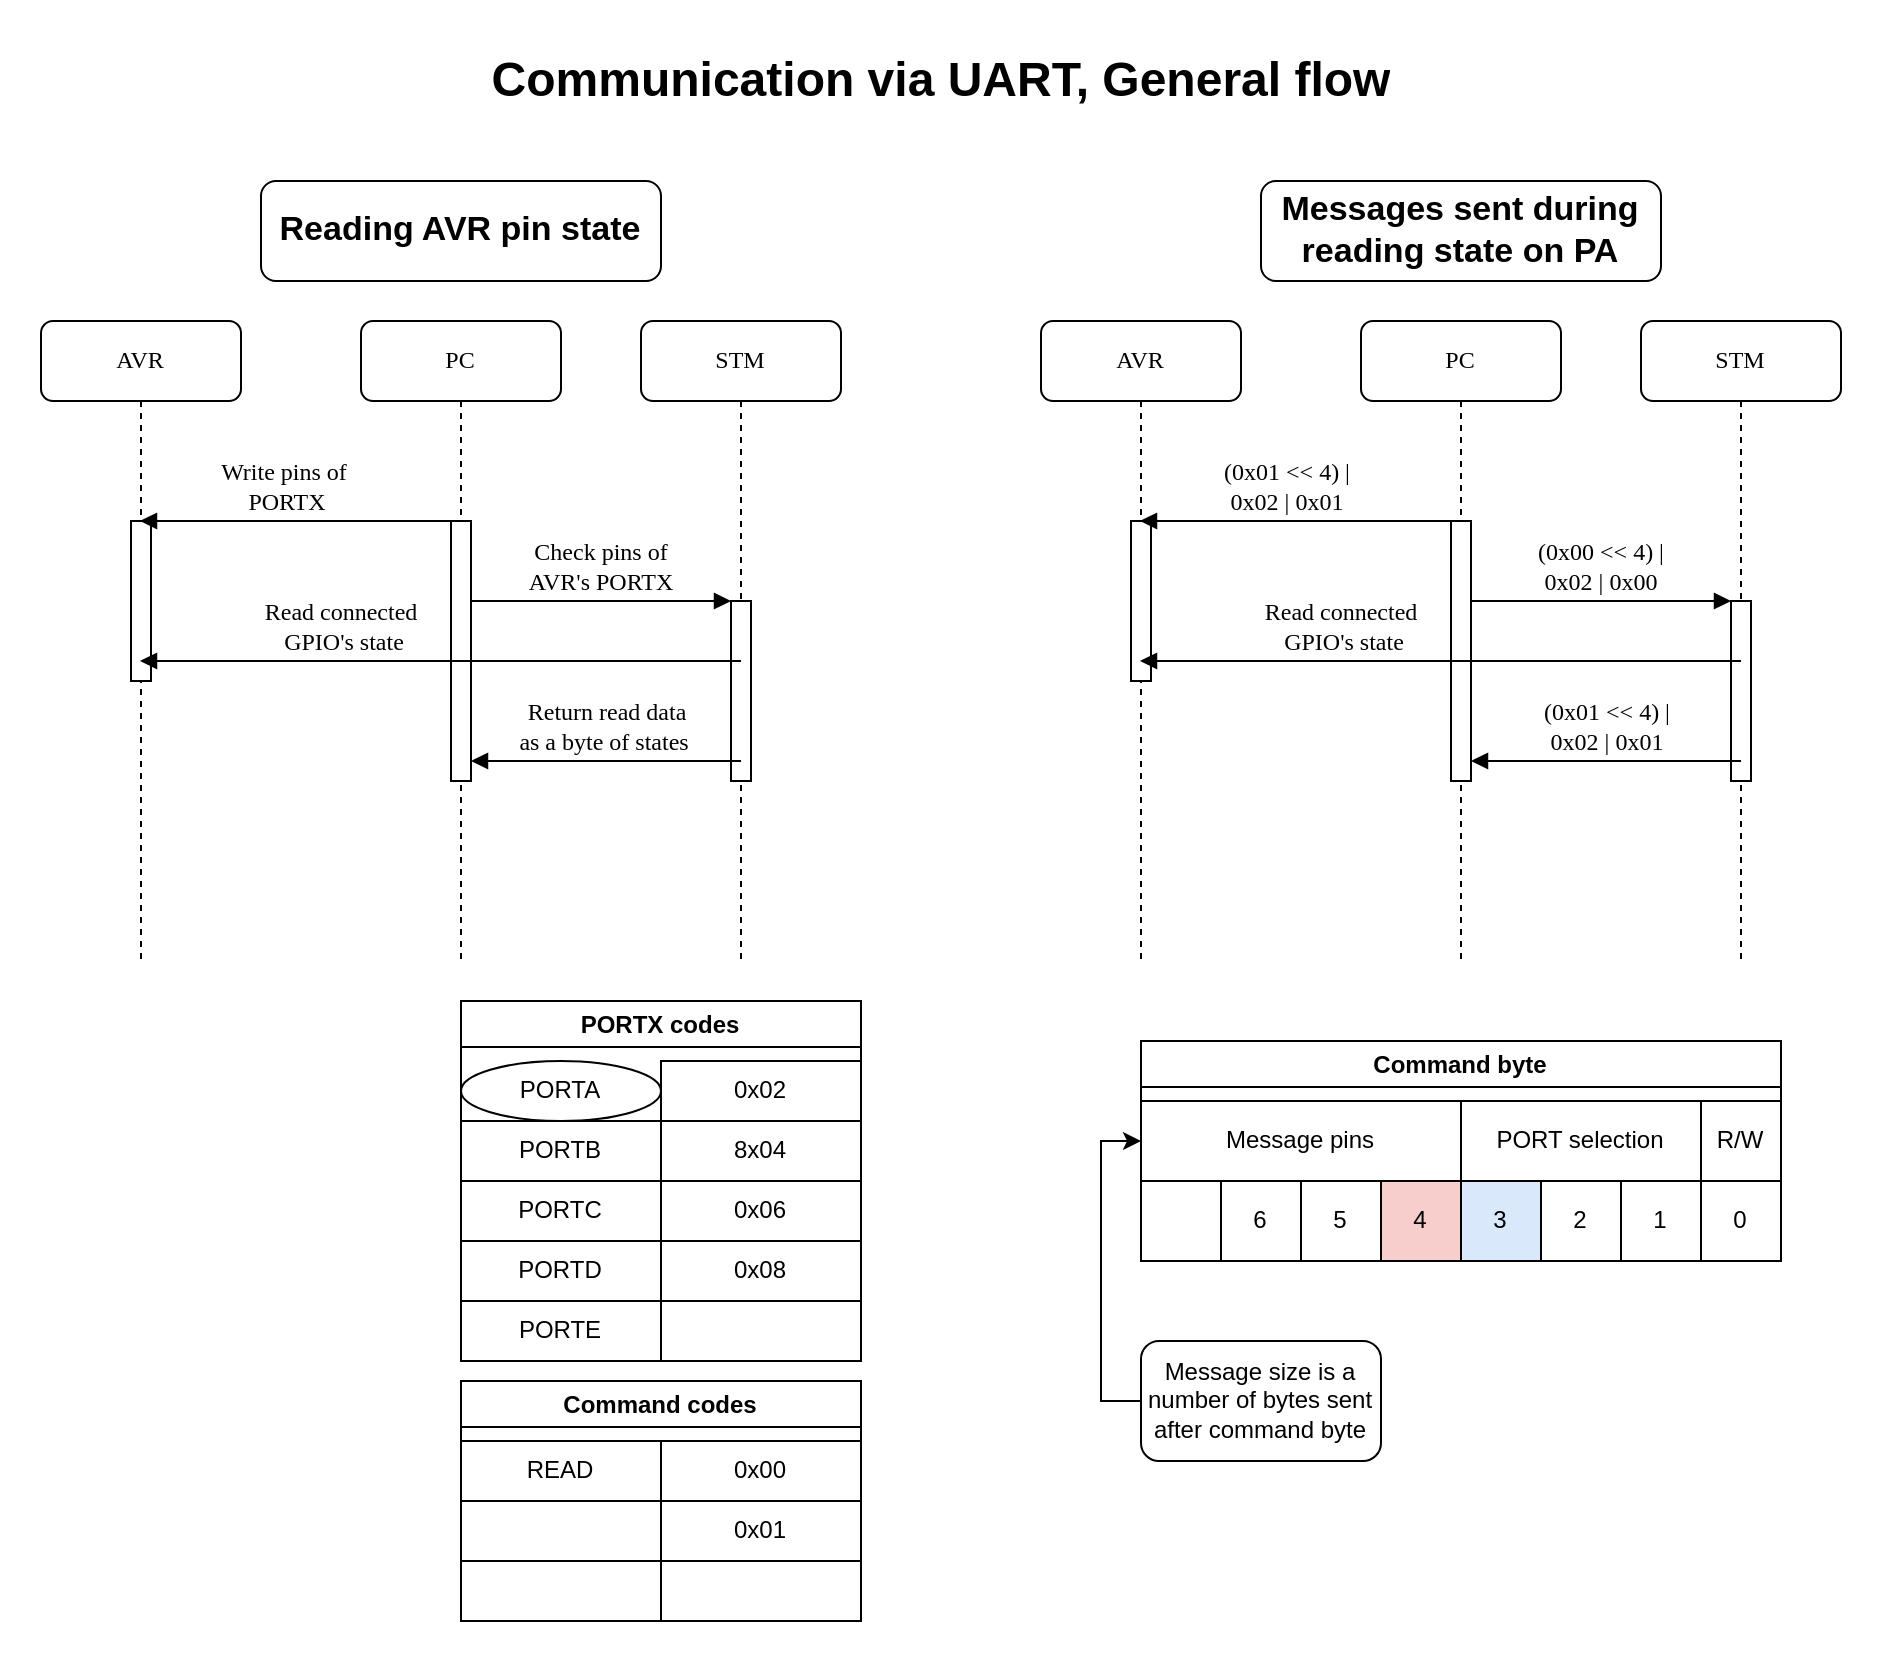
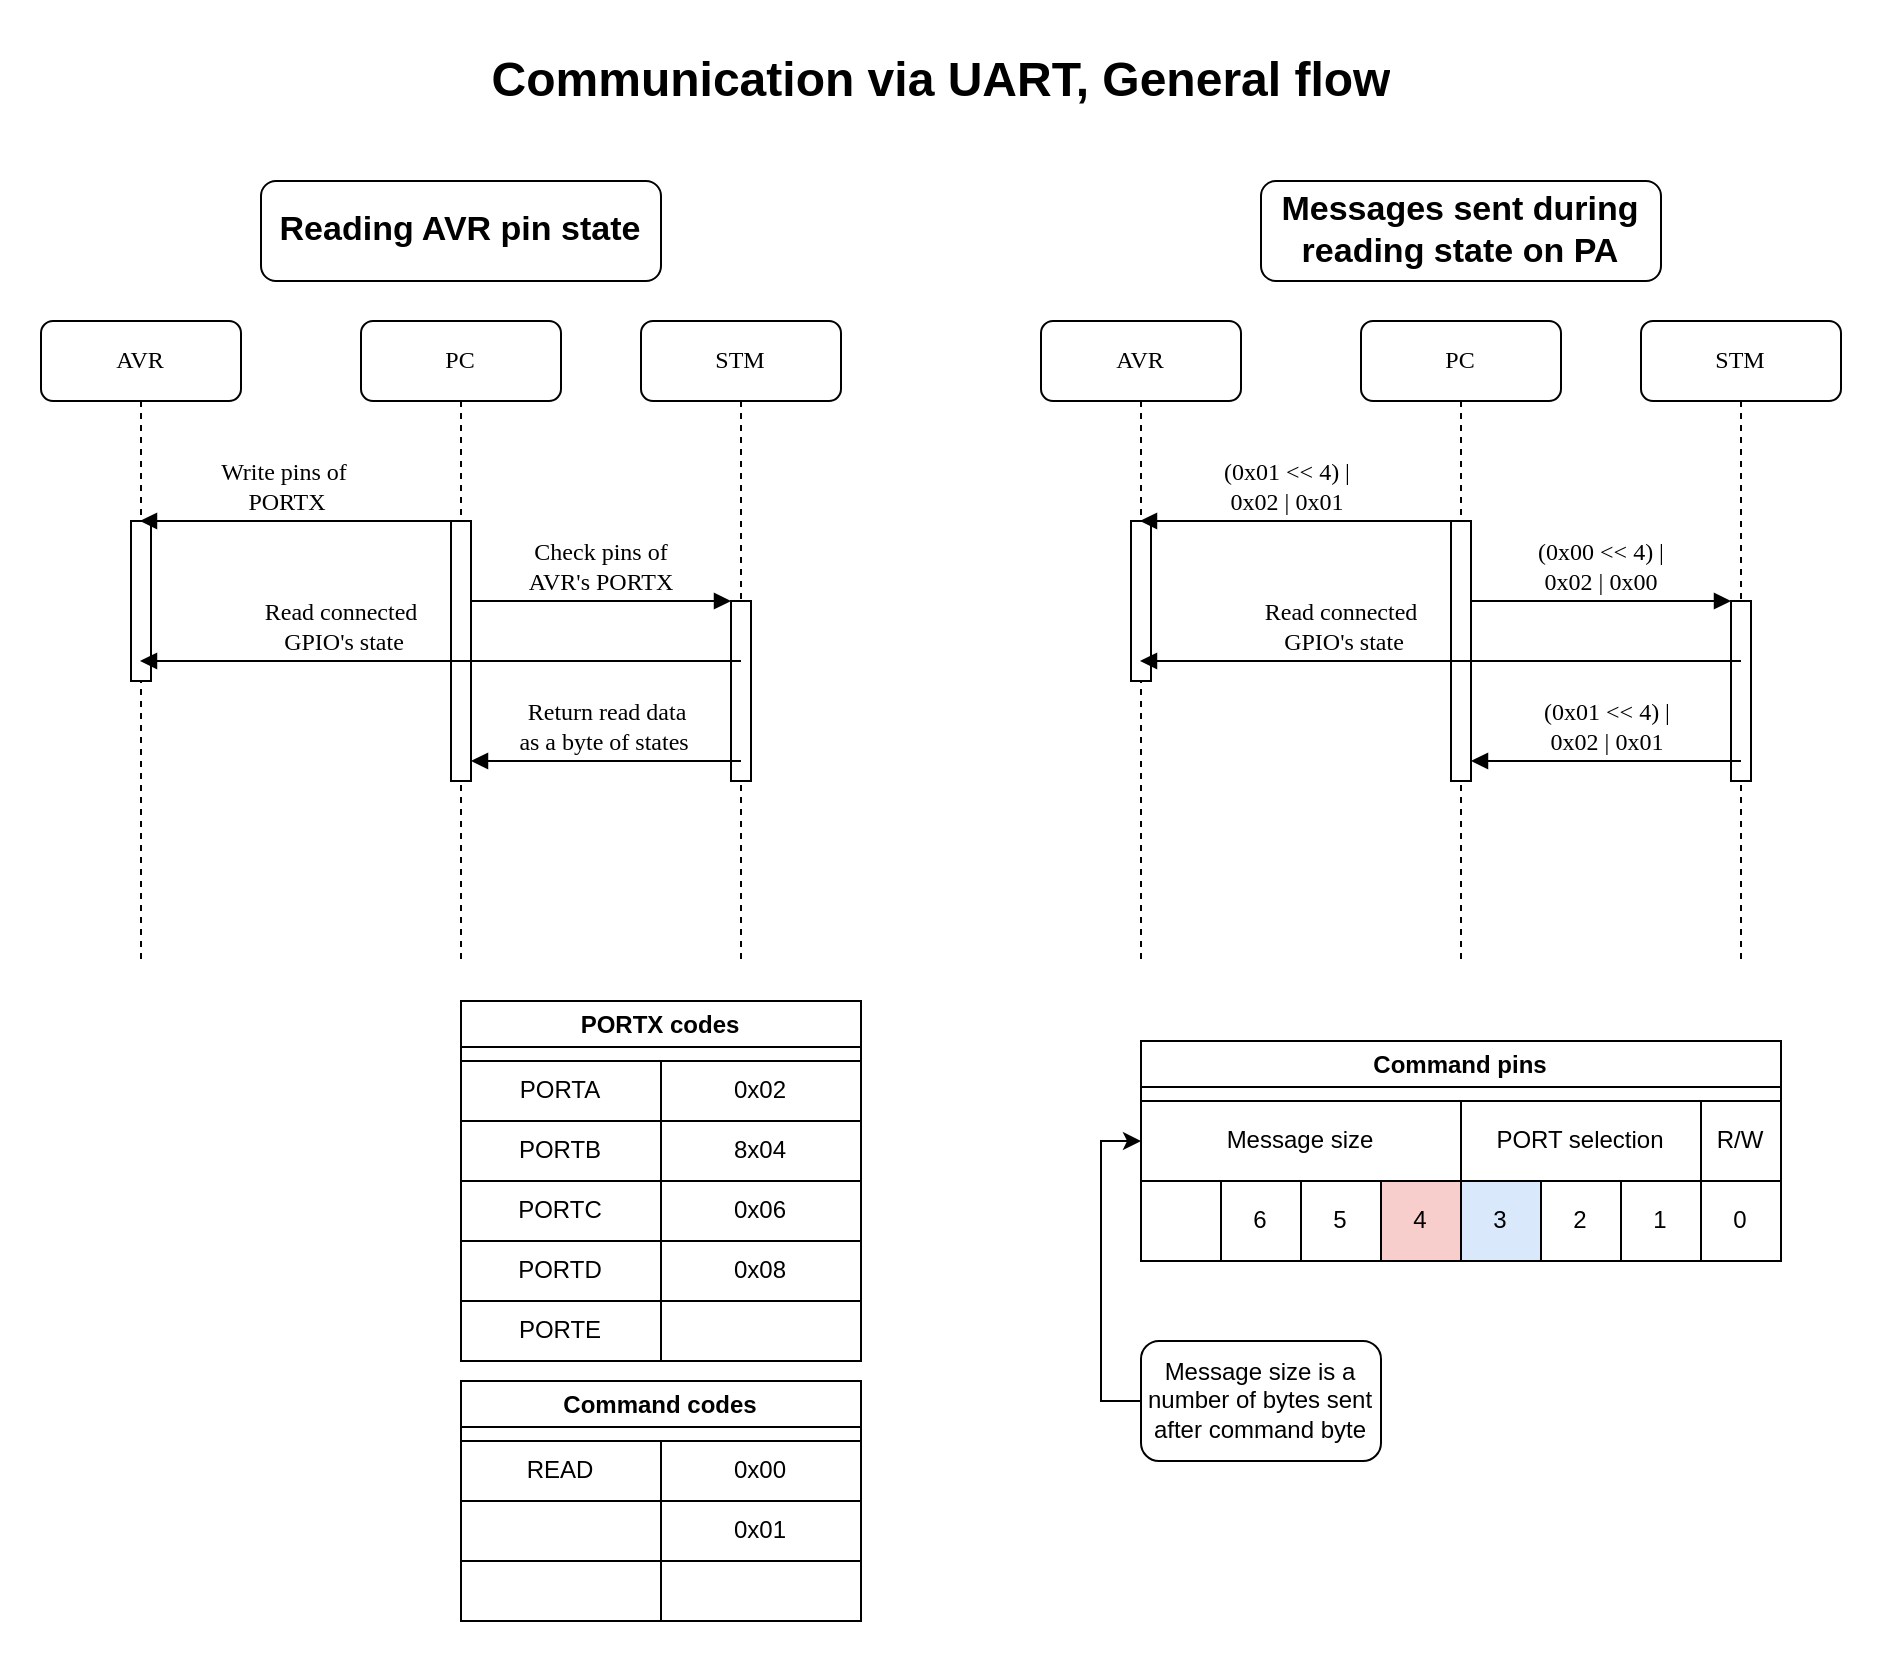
node "Command byte": label "Command byte" -> "Command pins"
node "PORTA": shape ellipse -> rectangle
node "Message pins": label "Message pins" -> "Message size"
